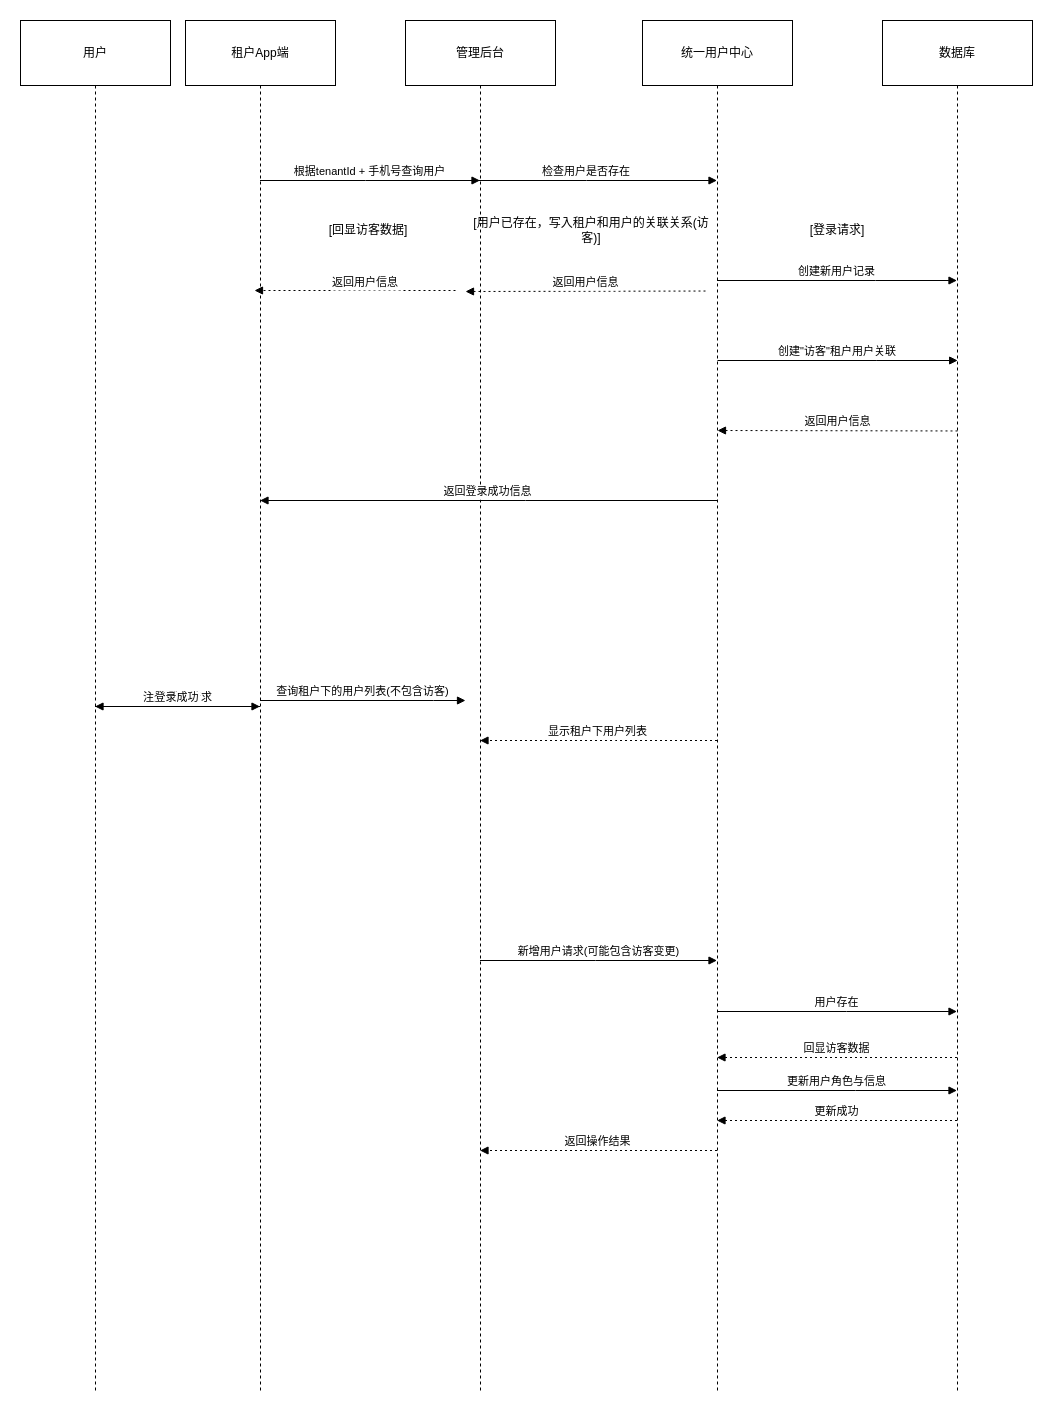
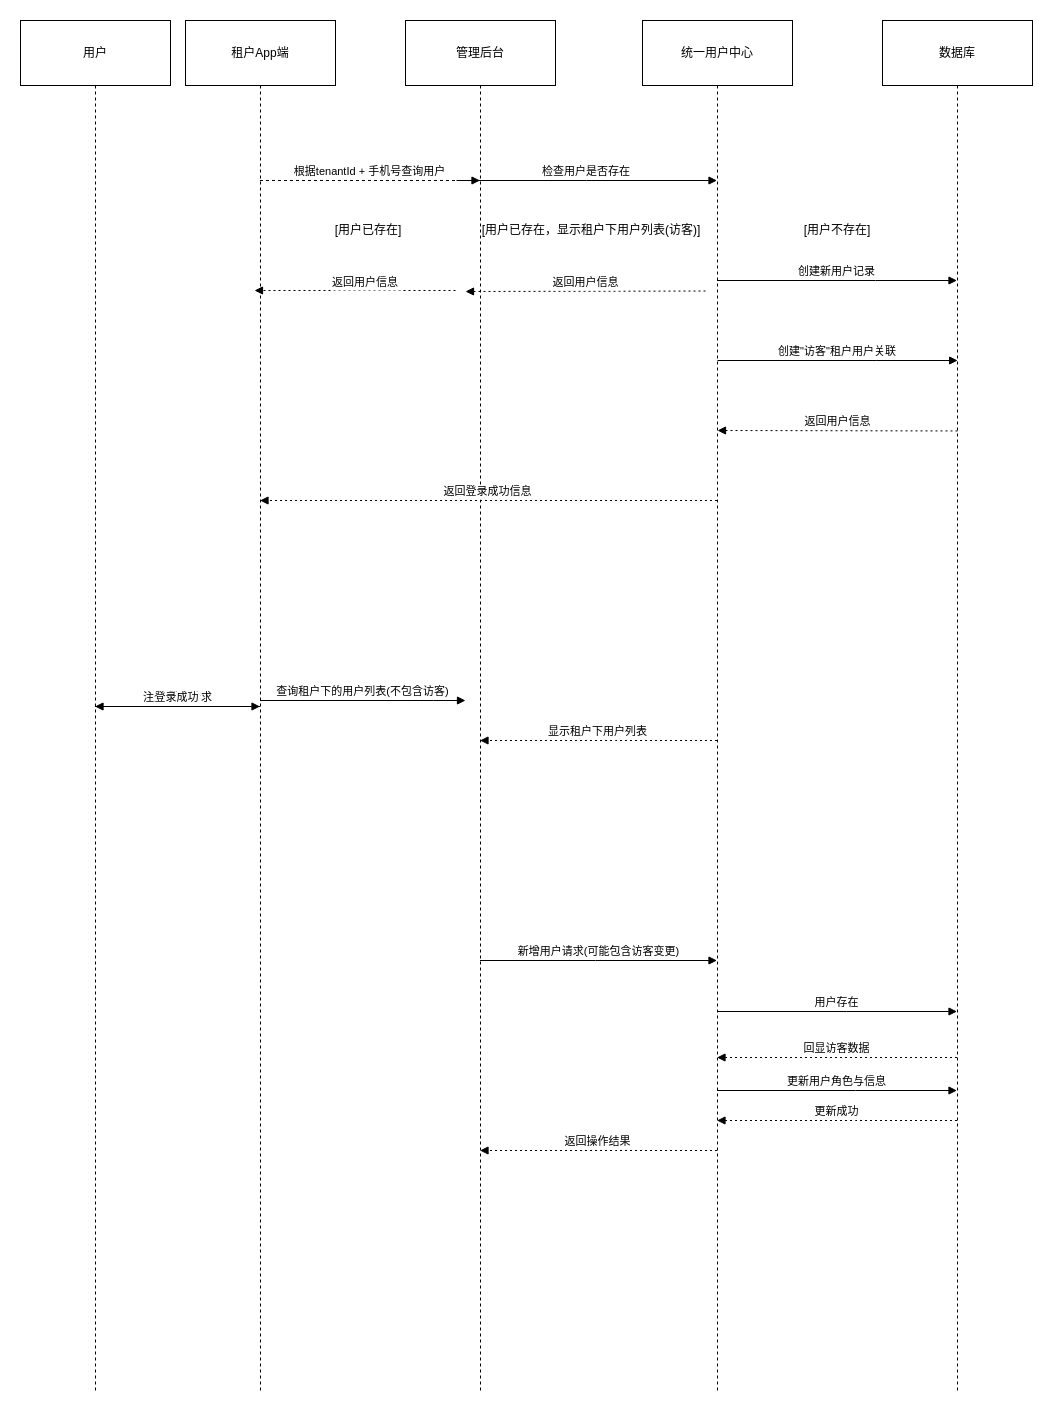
edge "租户App端" -> "管理后台": style solid -> dashed
node "[回显访客数据]": label "[回显访客数据]" -> "[用户已存在]"
node "[用户已存在，写入租户和用户的关联关系(访客)]": label "[用户已存在，写入租户和用户的关联关系(访客)]" -> "[用户已存在，显示租户下用户列表(访客)]"
node "[登录请求]": label "[登录请求]" -> "[用户不存在]"
edge "统一用户中心" -> "租户App端": style solid -> dashed
